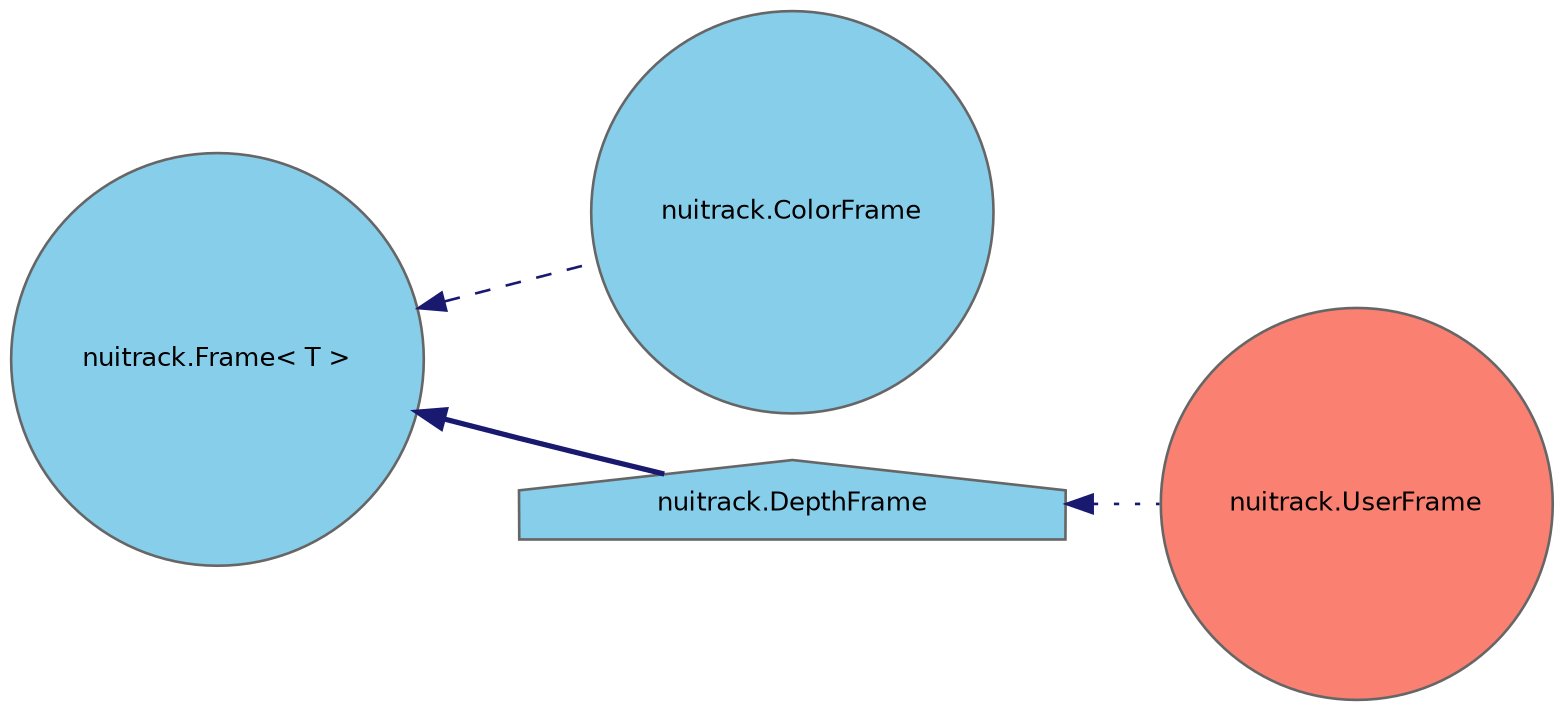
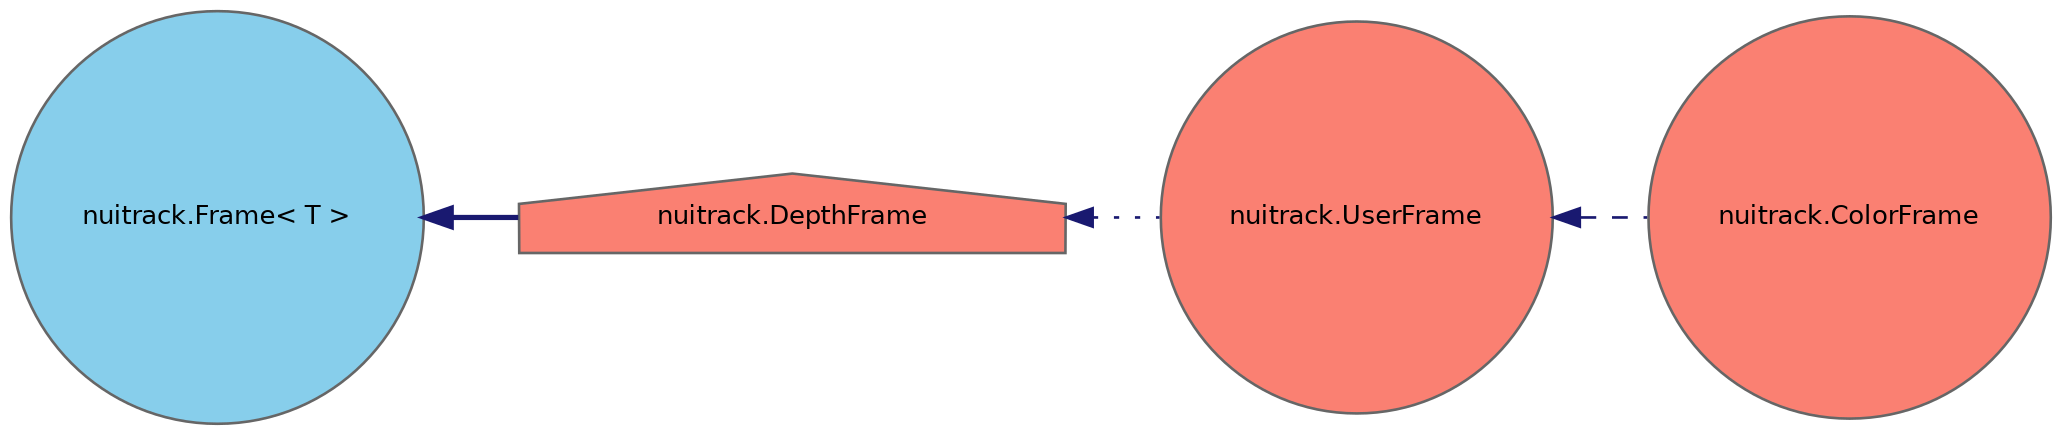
node "nuitrack.ColorFrame": fillcolor skyblue -> salmon
edge "nuitrack.ColorFrame" -> "nuitrack.Frame< T >": now "nuitrack.ColorFrame" -> "nuitrack.UserFrame"
node "nuitrack.DepthFrame": fillcolor skyblue -> salmon
